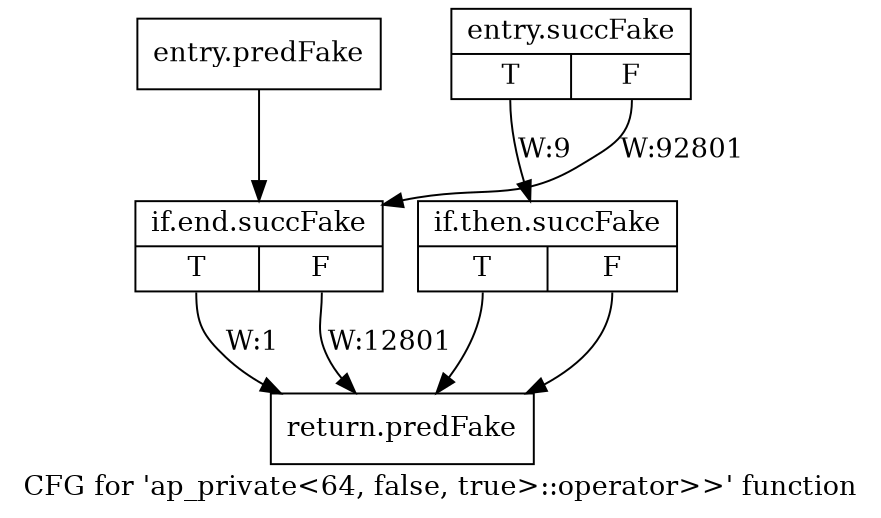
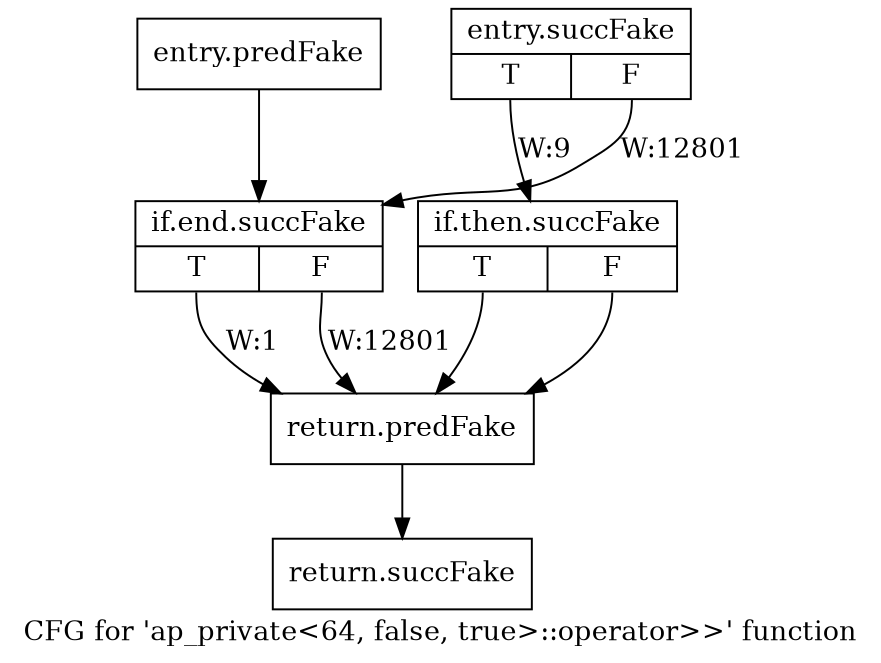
edge "entry.succFake" -> "if.end.succFake": label "W:92801" -> "W:12801"
node "return.succFake": added
